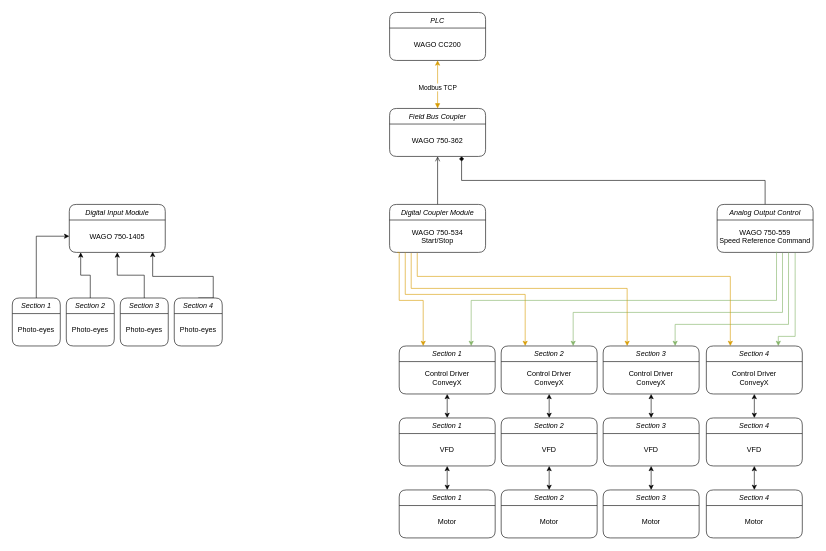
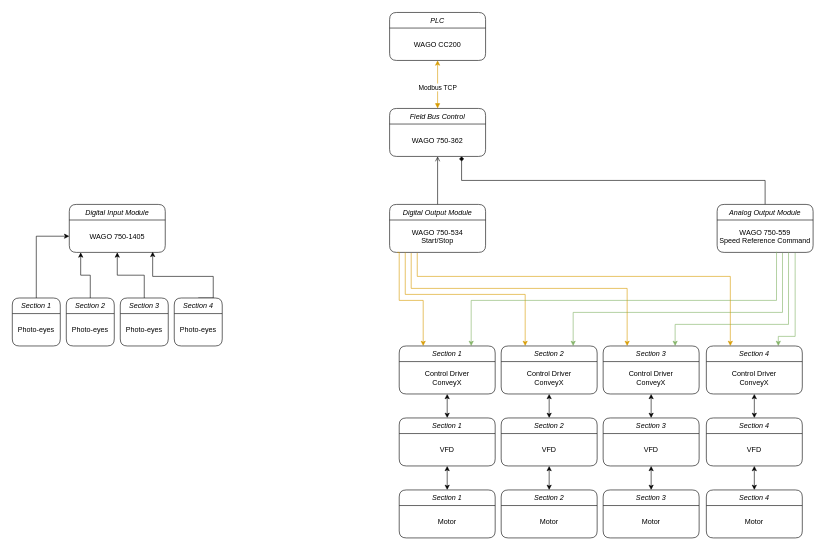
node "Field Bus Coupler": label "Field Bus Coupler" -> "Field Bus Control"
node "Digital Coupler Module": label "Digital Coupler Module" -> "Digital Output Module"
node "Analog Output Control": label "Analog Output Control" -> "Analog Output Module"
